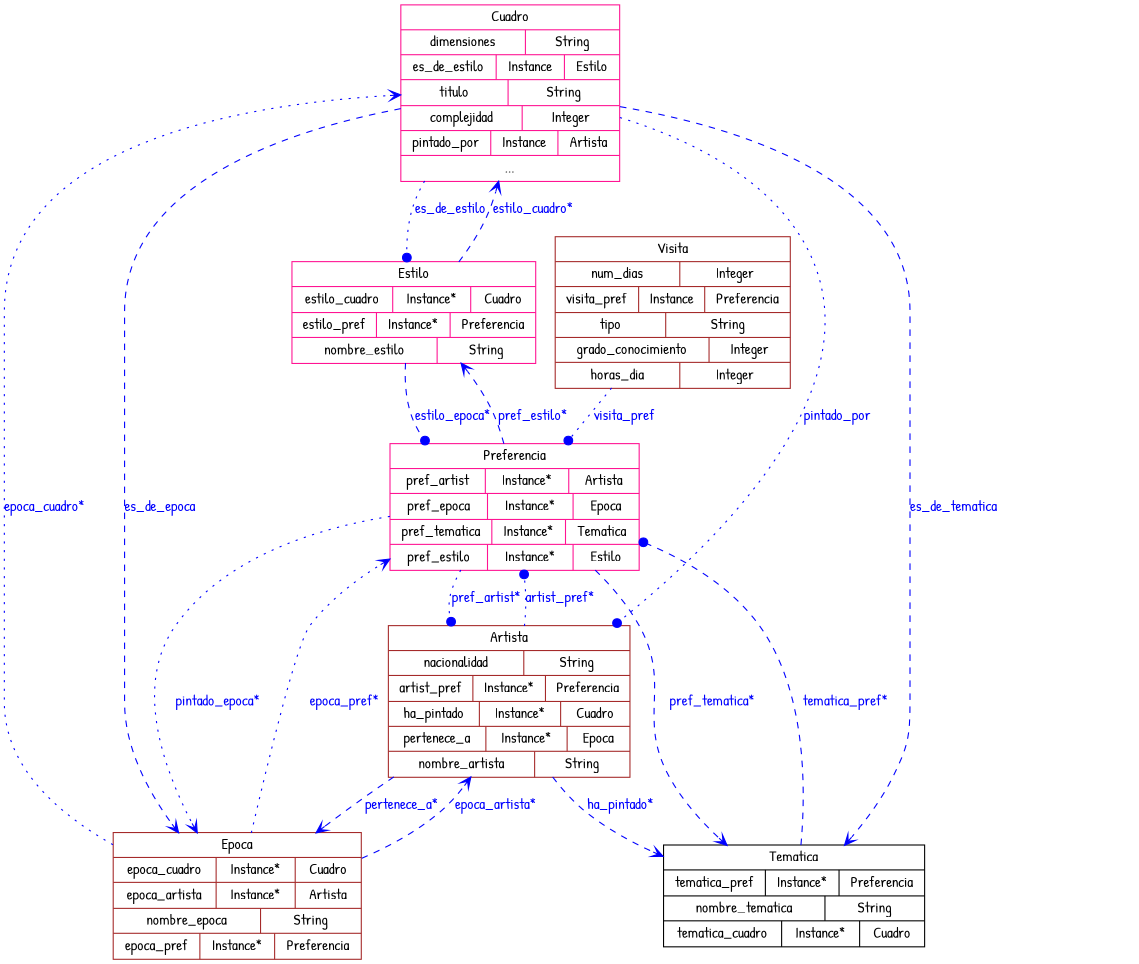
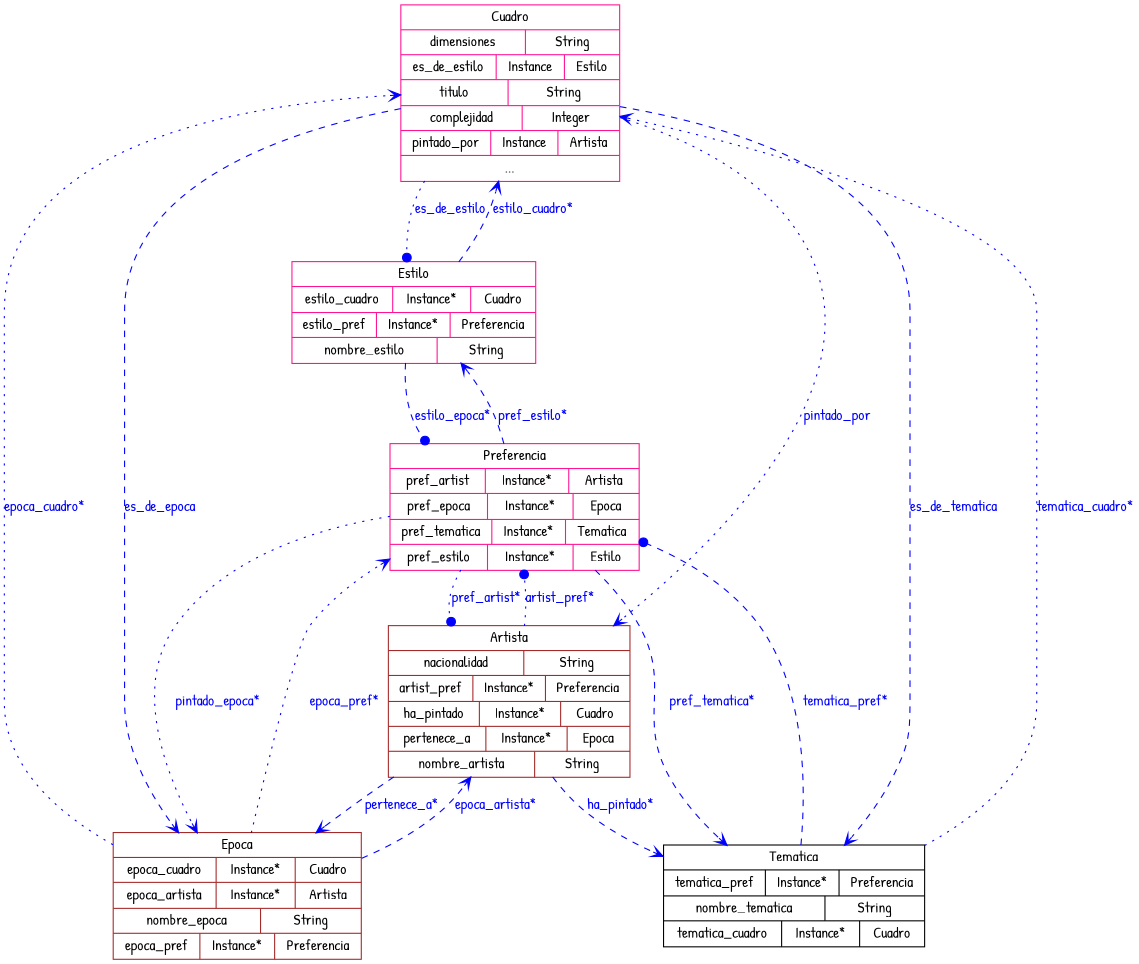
node "Visita": removed
edge "Cuadro" -> "Artista": arrowhead dot -> vee
edge "Tematica" -> "Cuadro": added, label "tematica_cuadro*"
